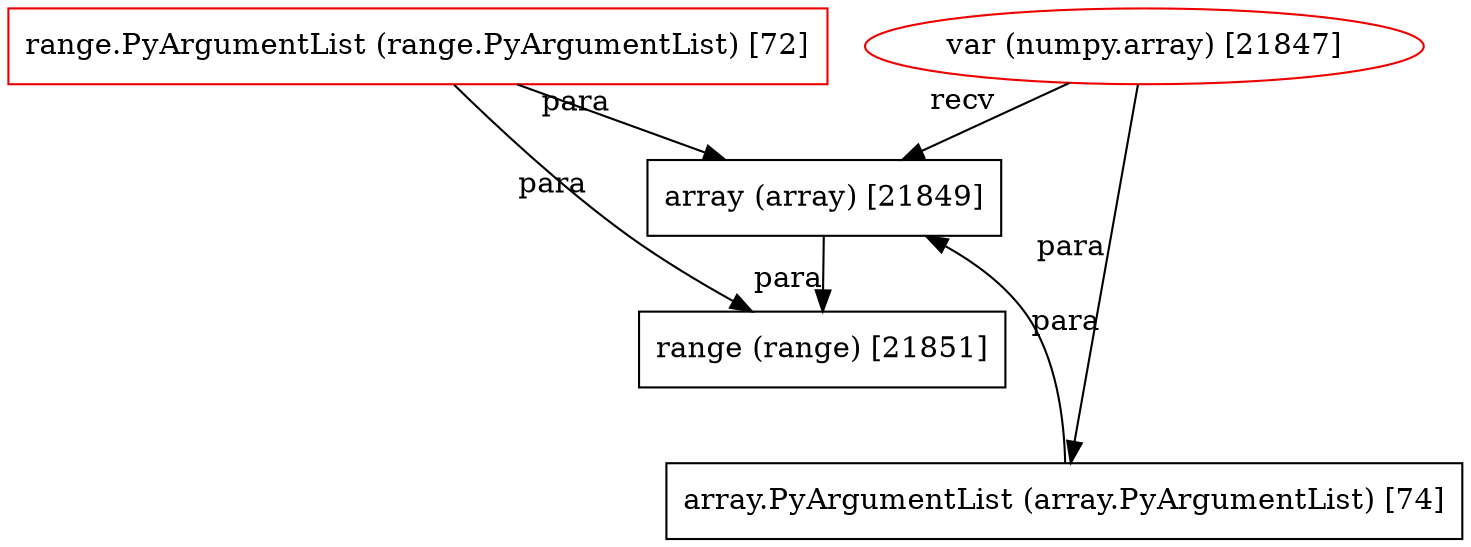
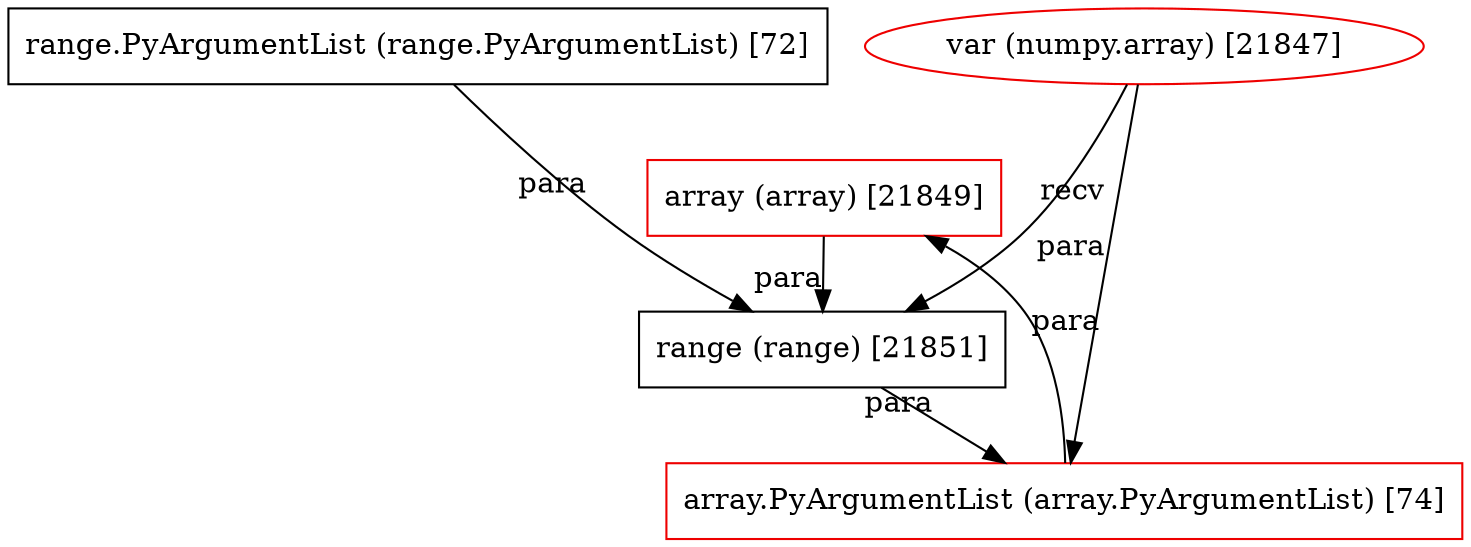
node "range.PyArgumentList (range.PyArgumentList) [72]": color red2 -> null
edge "var (numpy.array) [21847]" -> "array (array) [21849]": now "var (numpy.array) [21847]" -> "range (range) [21851]"
edge "range.PyArgumentList (range.PyArgumentList) [72]" -> "array (array) [21849]": removed, label "para"
node "array (array) [21849]": color null -> red2
edge "range (range) [21851]" -> "array.PyArgumentList (array.PyArgumentList) [74]": added, label "para"
node "array.PyArgumentList (array.PyArgumentList) [74]": color null -> red2
